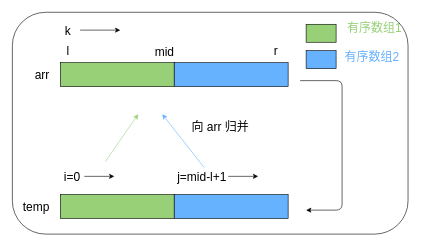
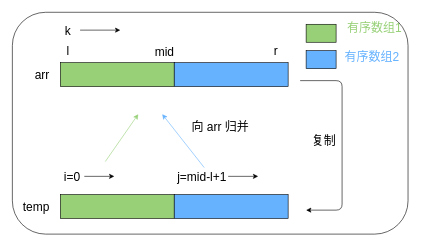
node "复制": added
